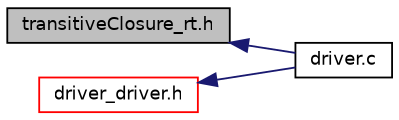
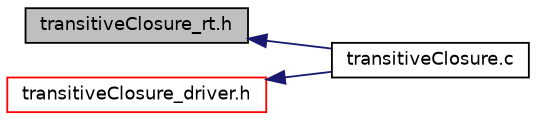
node "driver.c": label "driver.c" -> "transitiveClosure.c"
node "driver_driver.h": label "driver_driver.h" -> "transitiveClosure_driver.h"
